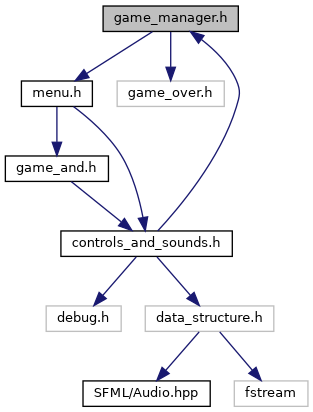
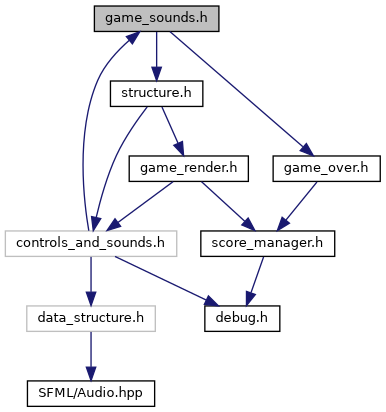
node "game_manager.h": label "game_manager.h" -> "game_sounds.h"
node "menu.h": label "menu.h" -> "structure.h"
node "game_over.h": color grey75 -> black
node "game_and.h": label "game_and.h" -> "game_render.h"
node "controls_and_sounds.h": color black -> grey75
node "score_manager.h": added
node "debug.h": color grey75 -> black
node "fstream": removed
